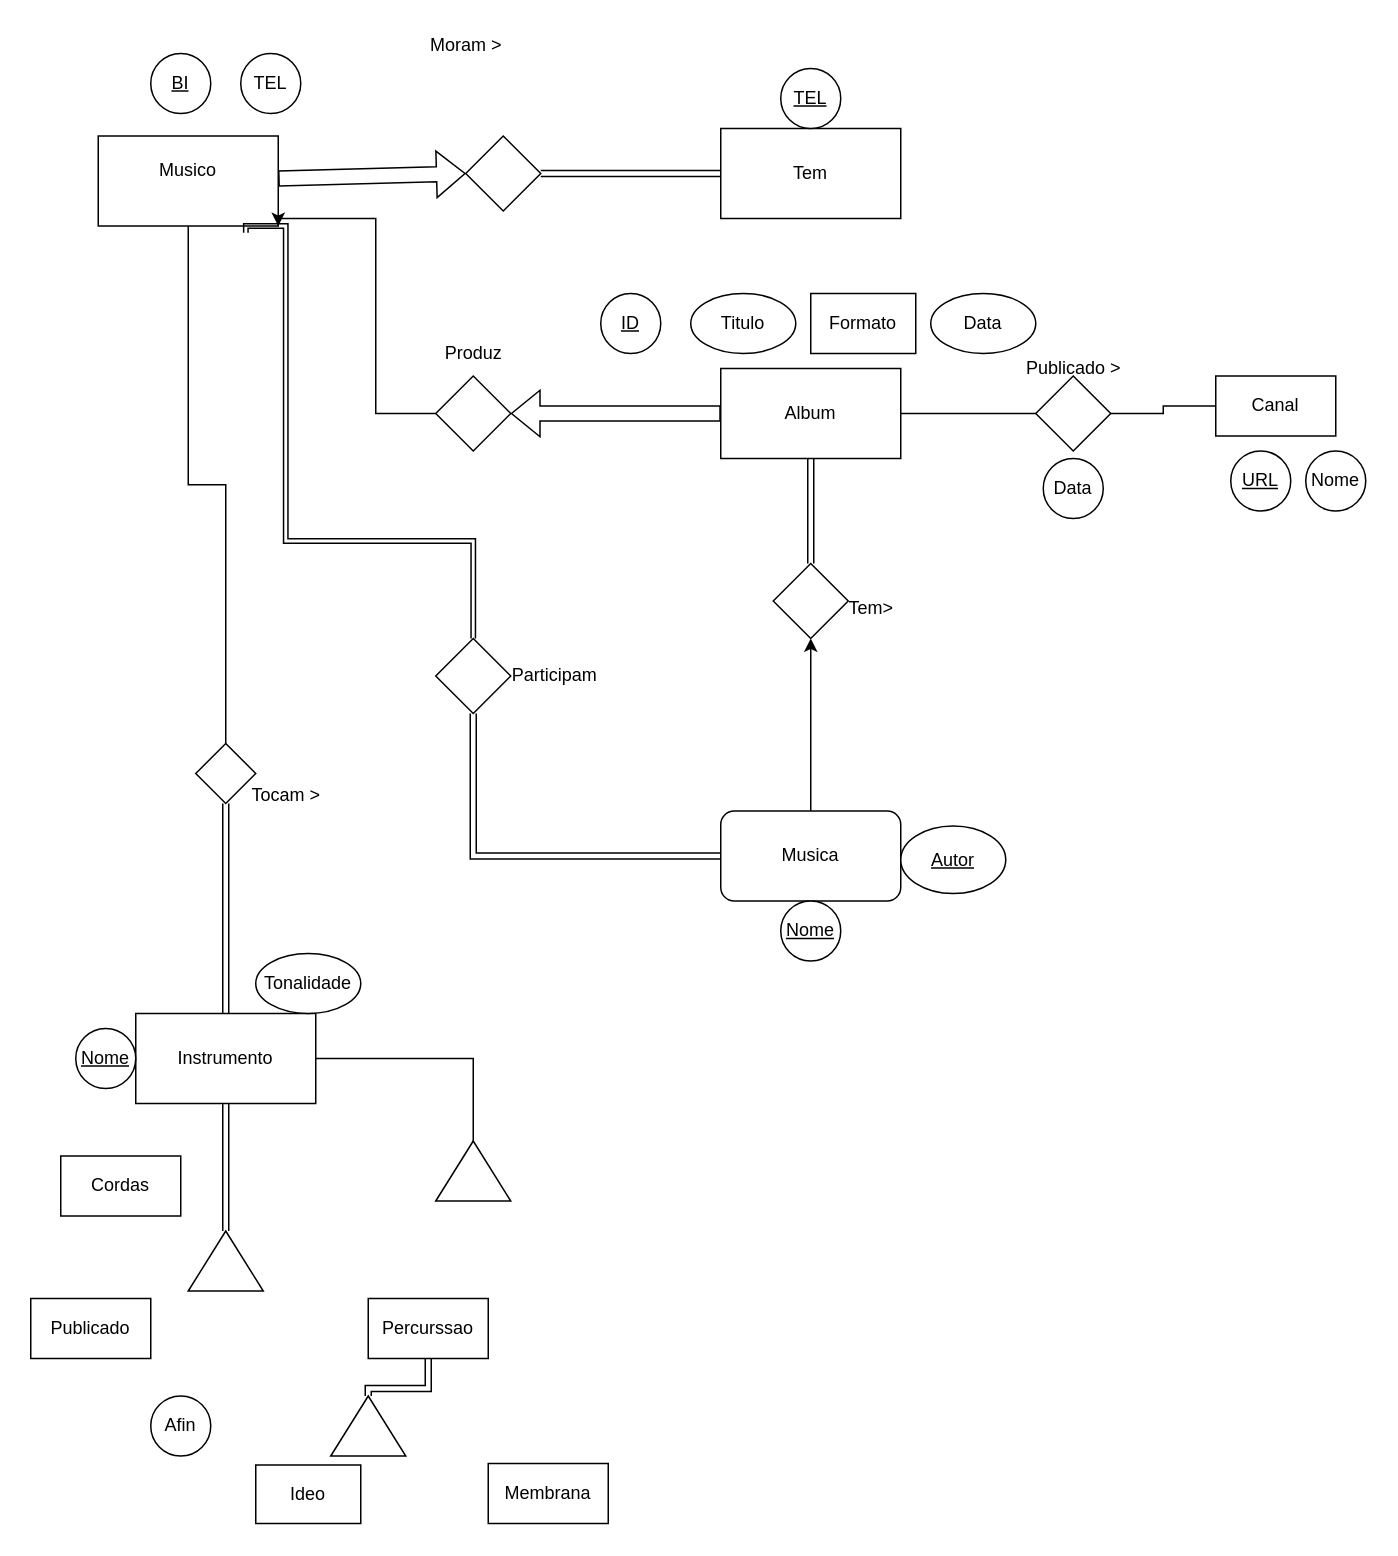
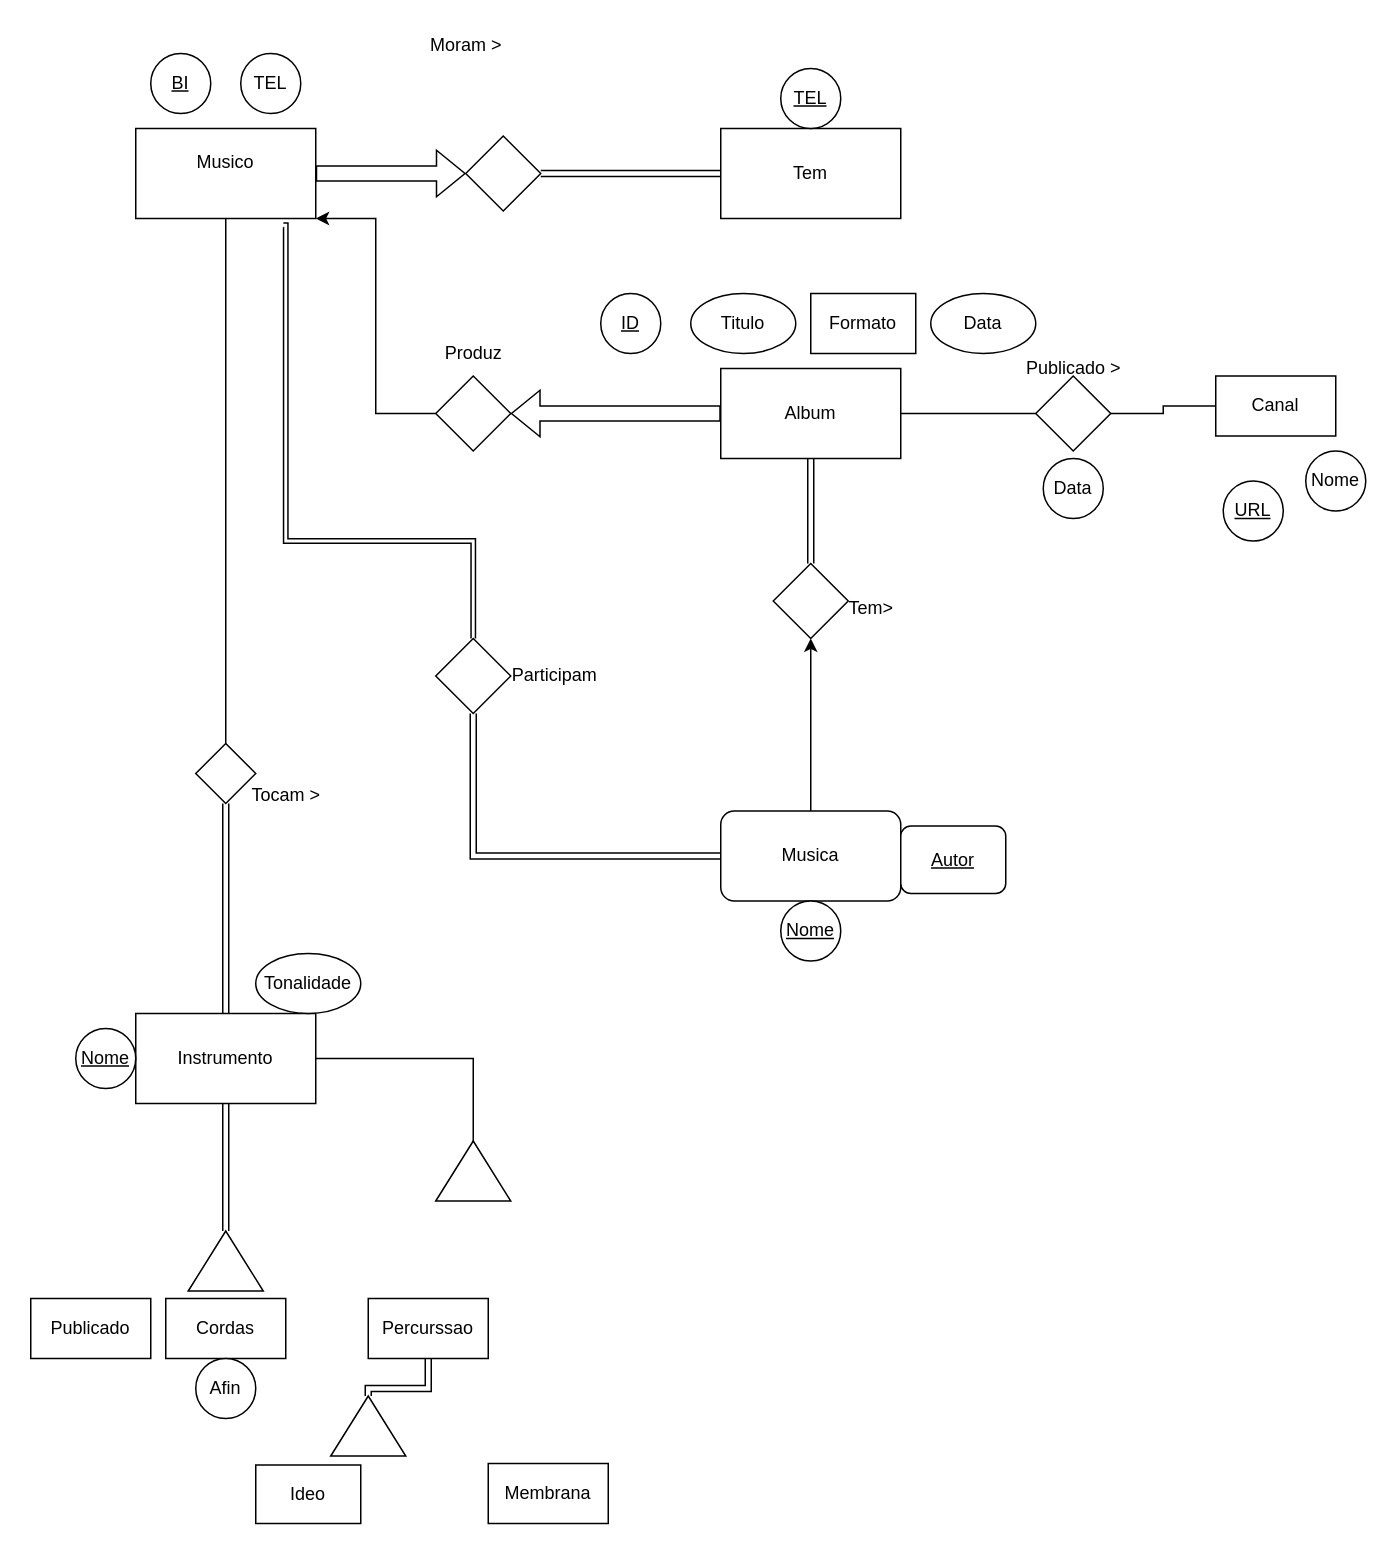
node "Musico": moved (188, 181) -> (226, 173)
node "URL": moved (1261, 481) -> (1253, 511)
node "Autor": shape ellipse -> rounded rectangle
node "Cordas": moved (121, 1186) -> (226, 1328)
node "Afin": moved (181, 1426) -> (226, 1388)
